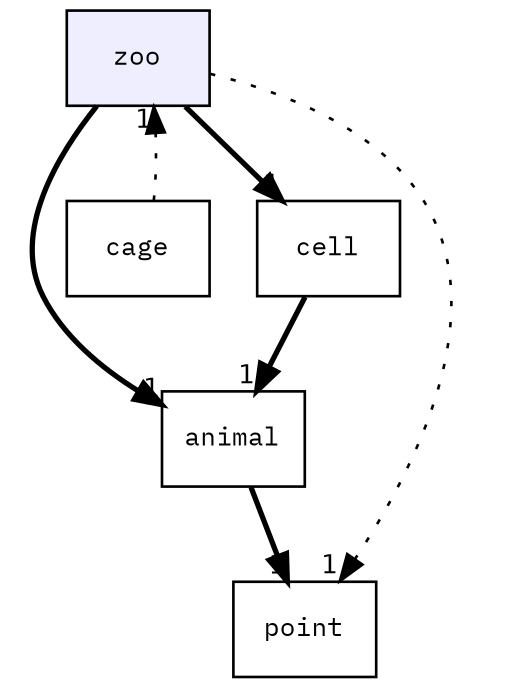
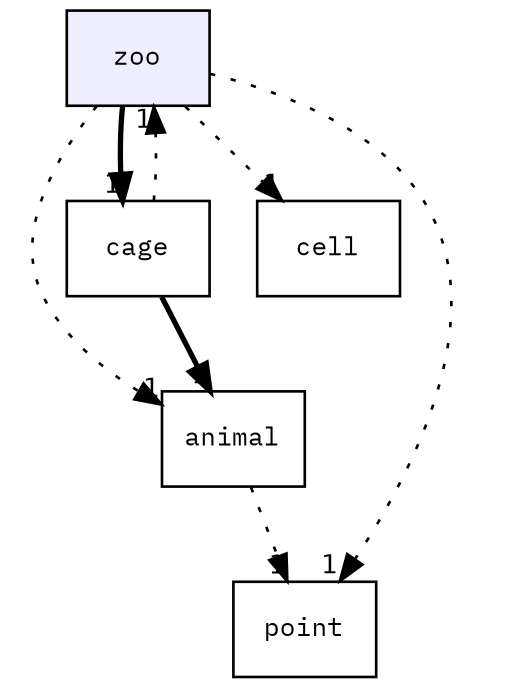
edge "zoo" -> "cage": added
edge "zoo" -> "cell": style bold -> dotted
edge "zoo" -> "animal": style bold -> dotted
edge "cell" -> "animal": now "cage" -> "animal"
edge "animal" -> "point": style bold -> dotted
